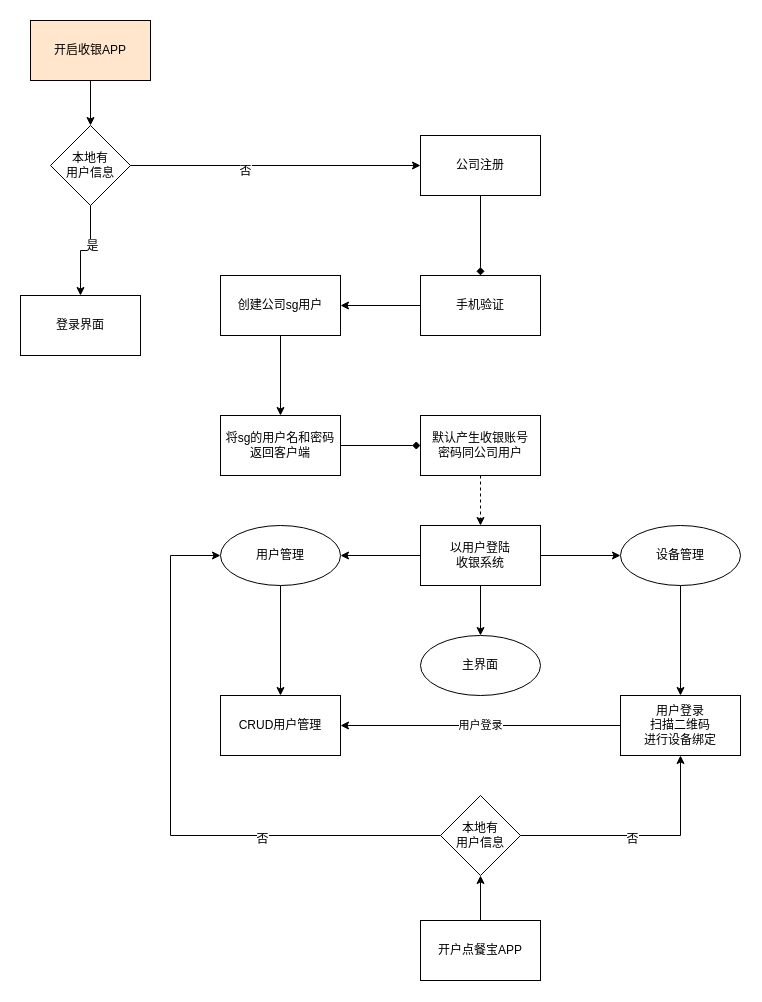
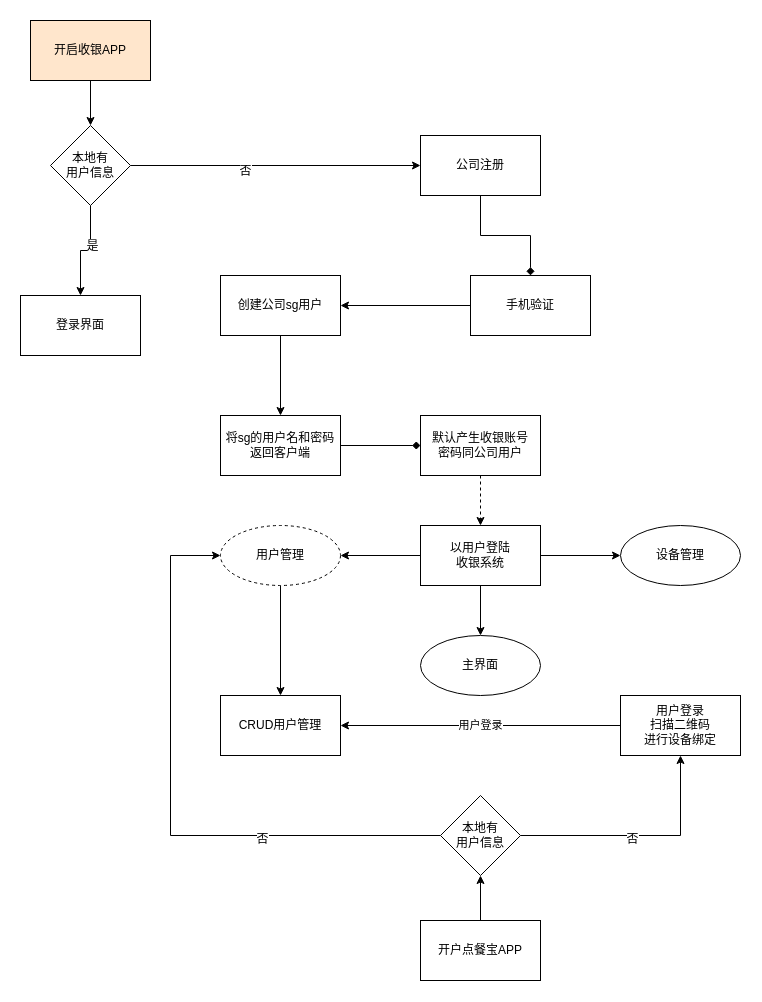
node "手机验证": moved (481, 306) -> (531, 306)
node "用户管理": style solid -> dashed
edge "设备管理" -> "用户登录 扫描二维码 进行设备绑定": removed
